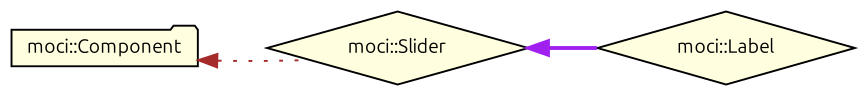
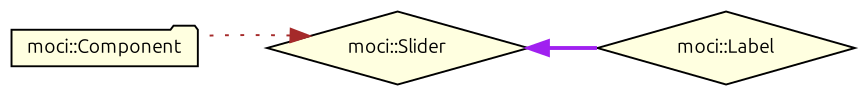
edge "moci::Slider" -> "moci::Component": reversed
